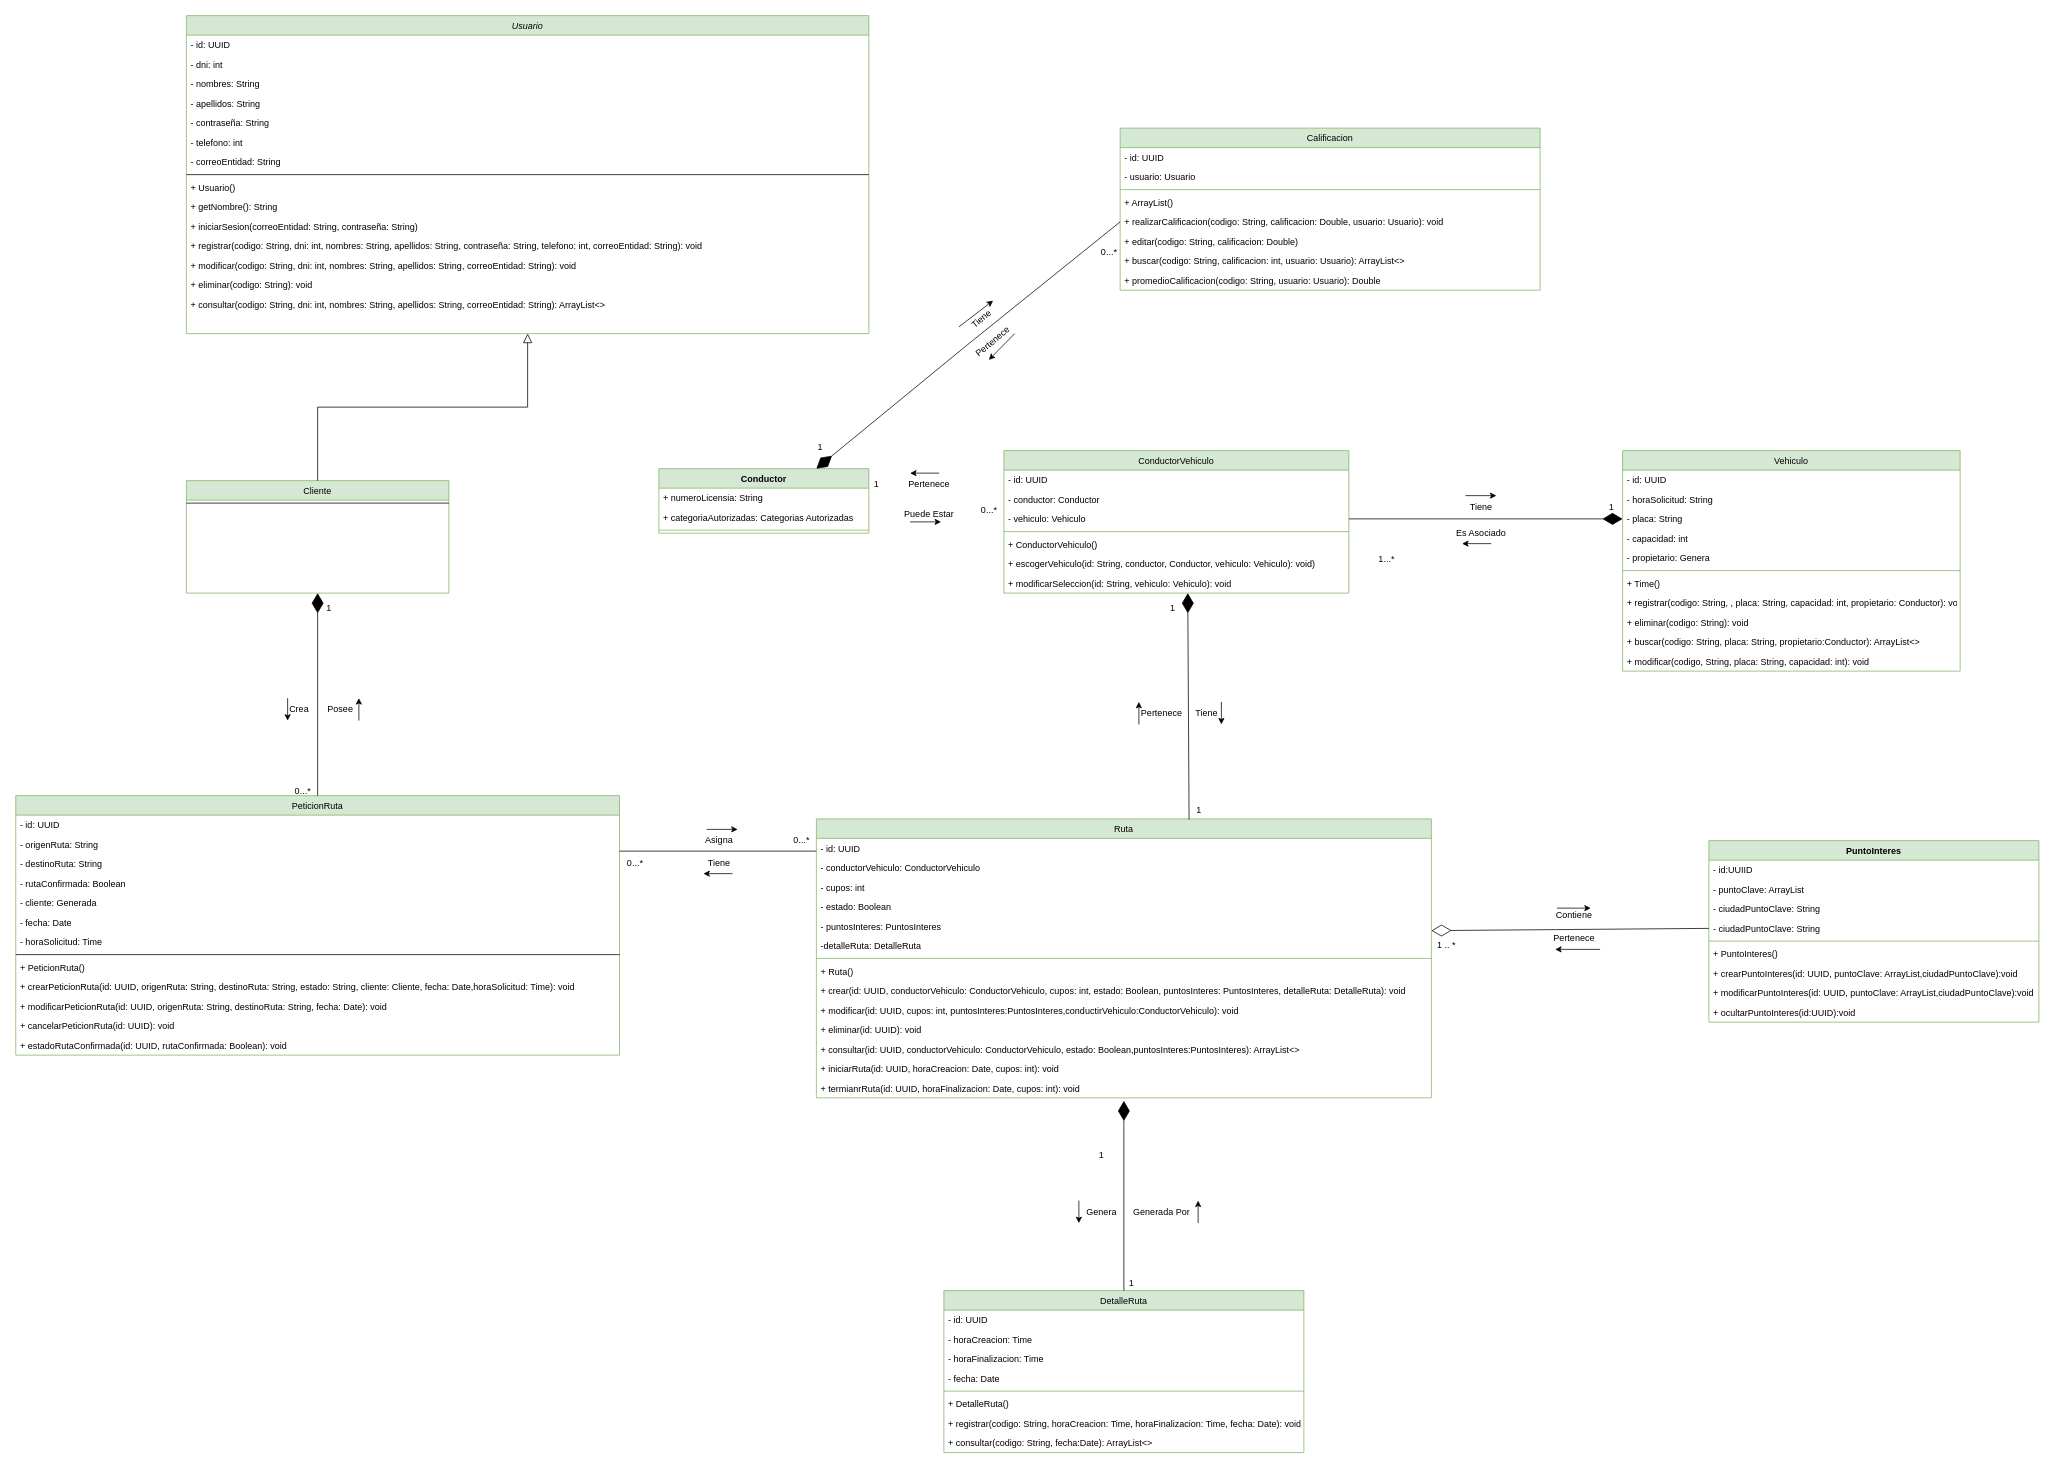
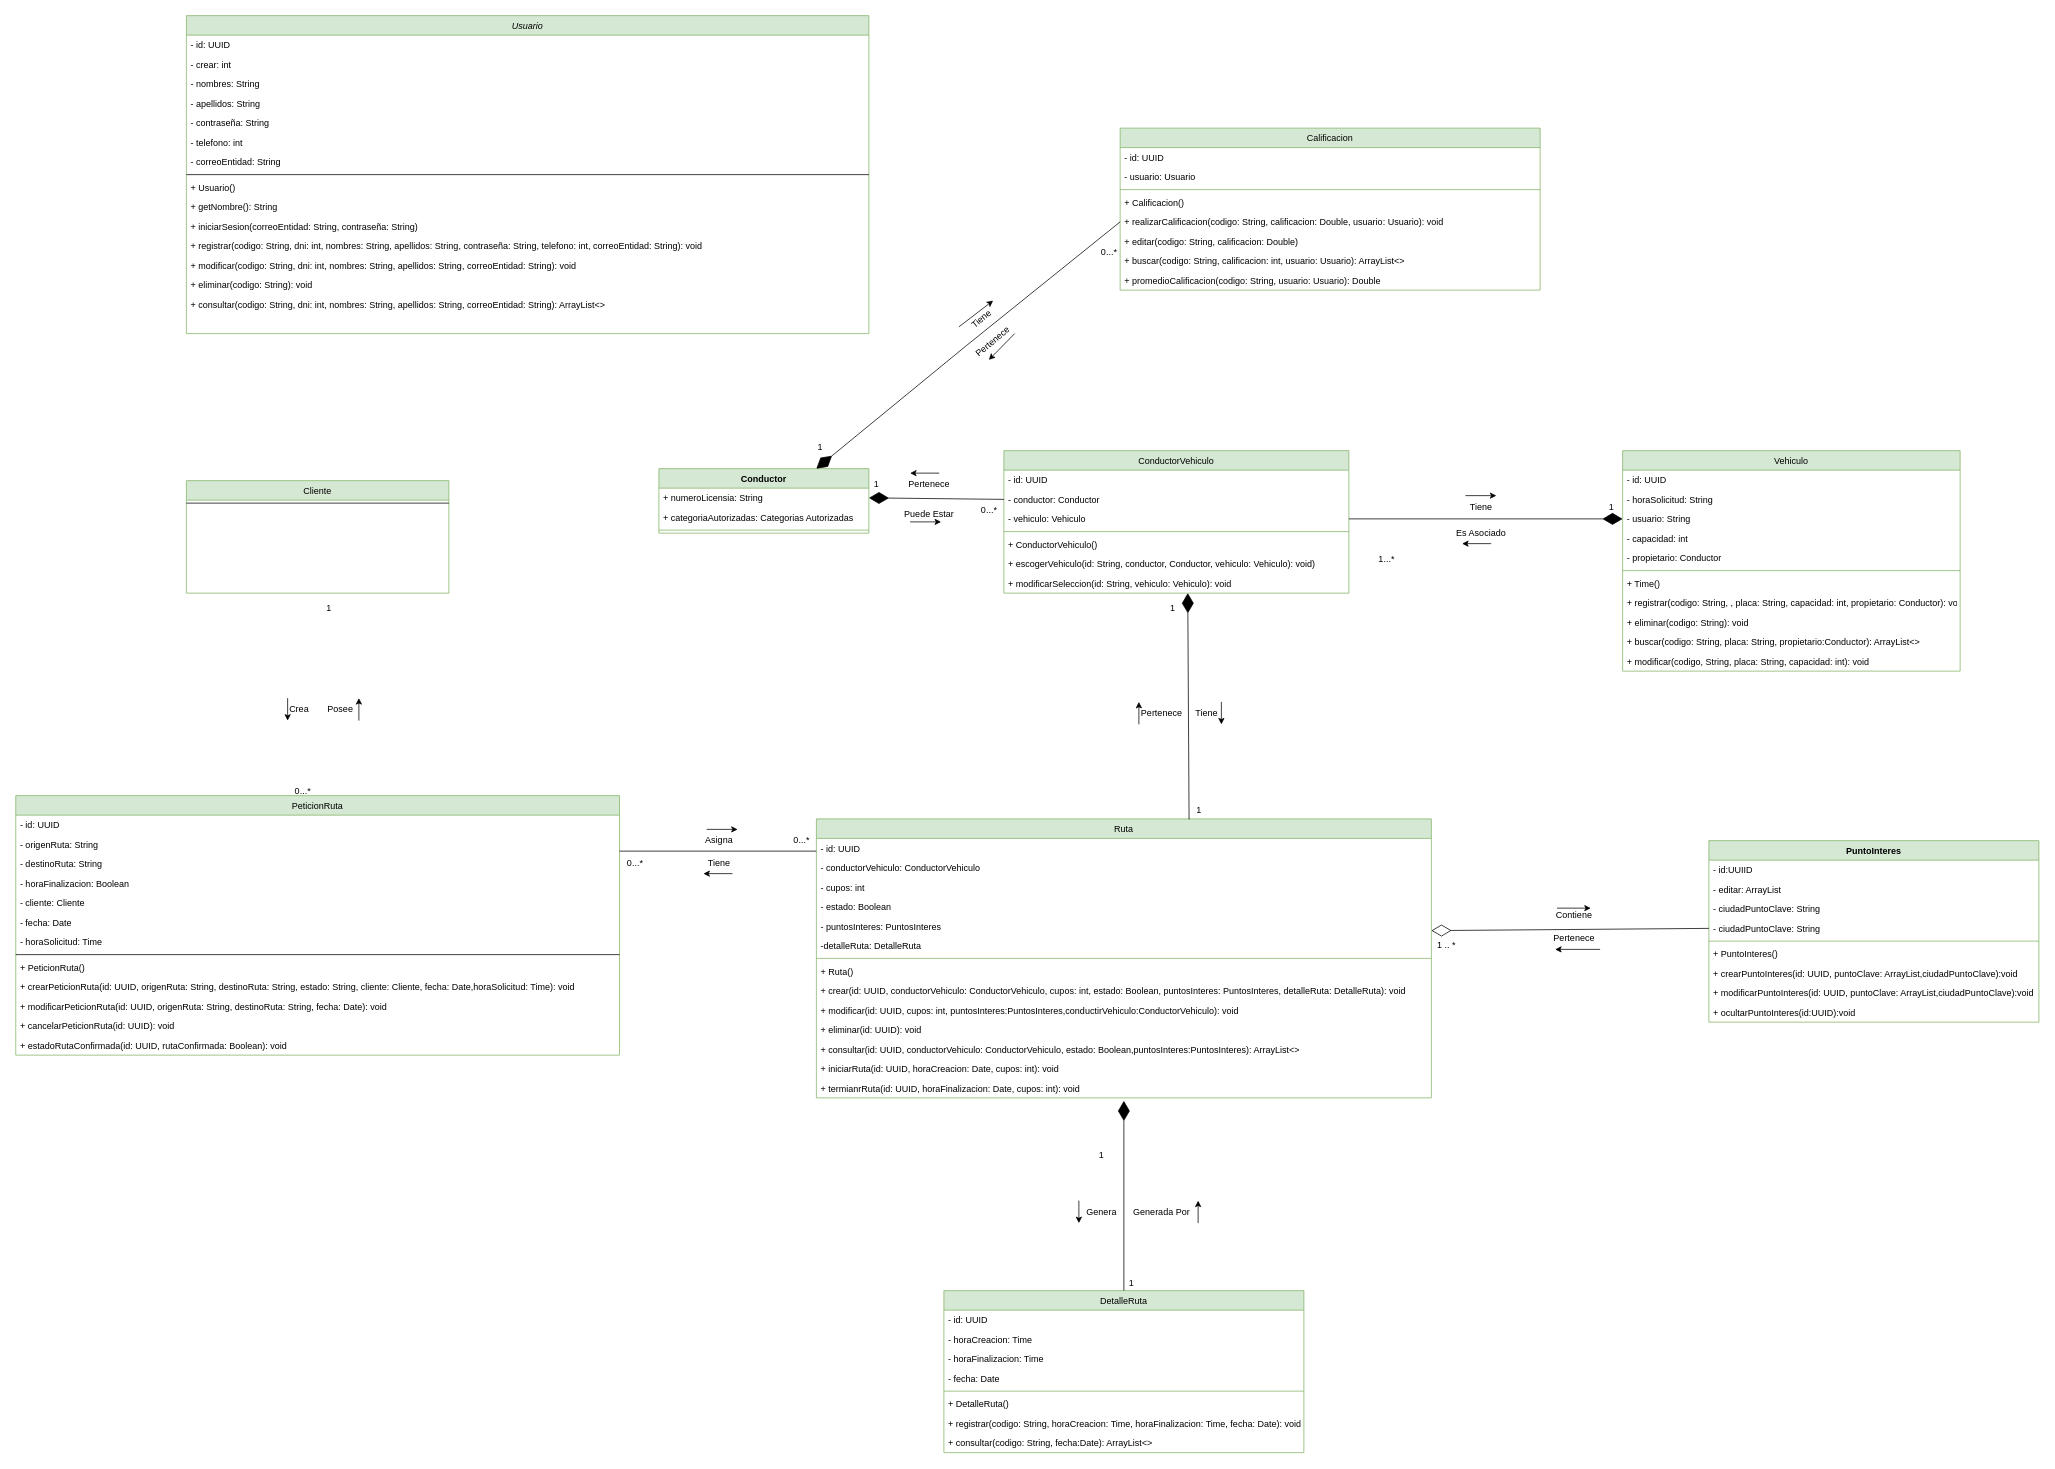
node "- dni: int": label "- dni: int" -> "- crear: int"
node "+ ArrayList()": label "+ ArrayList()" -> "+ Calificacion()"
edge "Cliente" -> "Usuario": removed
edge "- conductor: Conductor" -> "+ numeroLicensia: String": added
node "- placa: String": label "- placa: String" -> "- usuario: String"
node "- propietario: Genera": label "- propietario: Genera" -> "- propietario: Conductor"
edge "PeticionRuta" -> "Cliente": removed
node "- rutaConfirmada: Boolean": label "- rutaConfirmada: Boolean" -> "- horaFinalizacion: Boolean"
node "- puntoClave: ArrayList": label "- puntoClave: ArrayList" -> "- editar: ArrayList"
node "- cliente: Generada": label "- cliente: Generada" -> "- cliente: Cliente"
